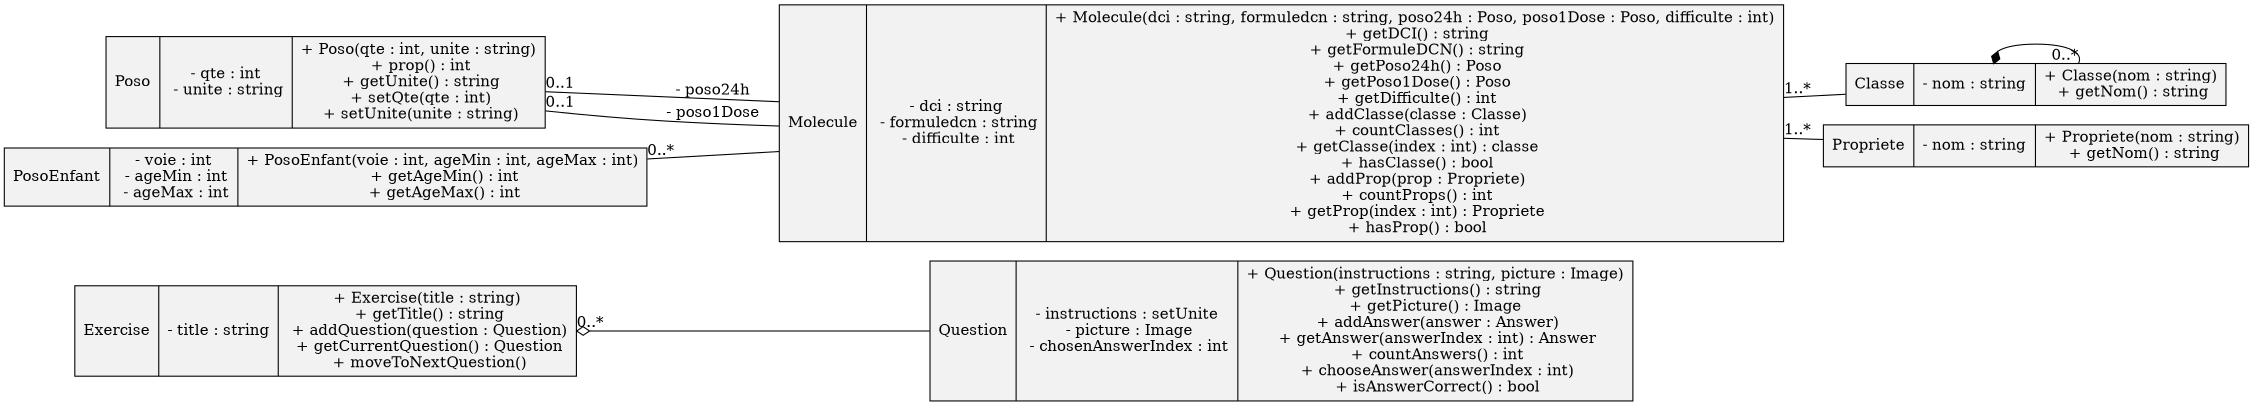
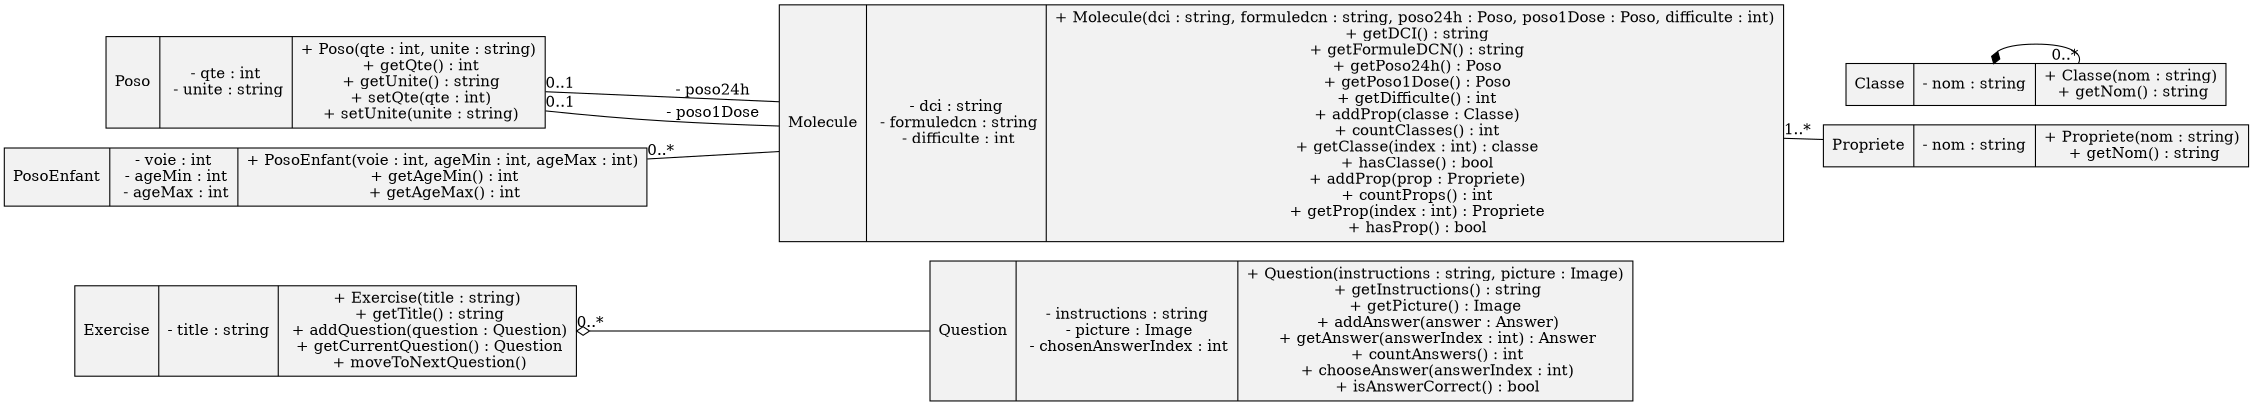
node "Poso": text "+ prop() : int" -> "+ getQte() : int"
edge "Classe" -- "Molecule": removed
node "Molecule": text "+ addClasse(classe : Classe)" -> "+ addProp(classe : Classe)"
node "Question": text "- instructions : setUnite" -> "- instructions : string"
